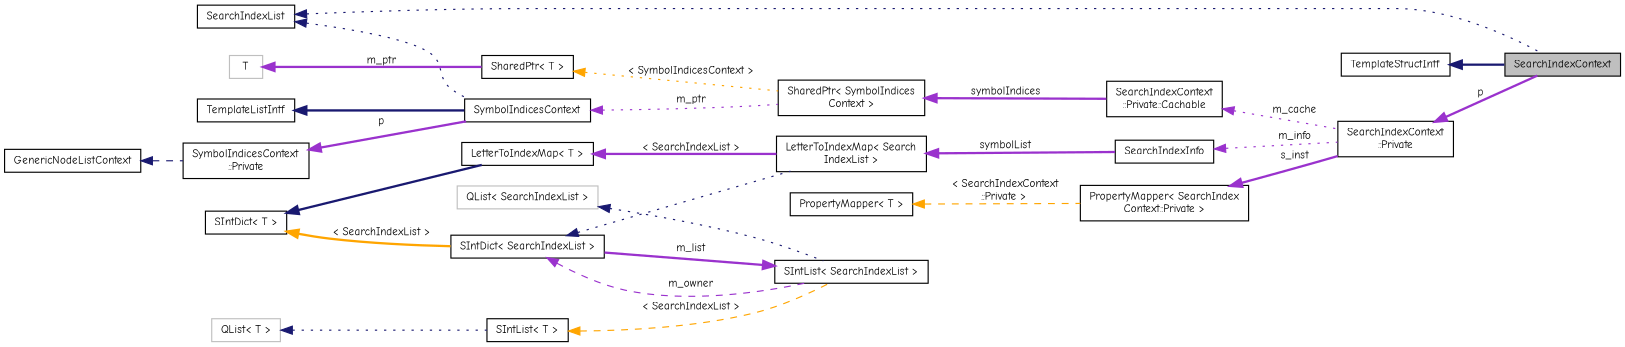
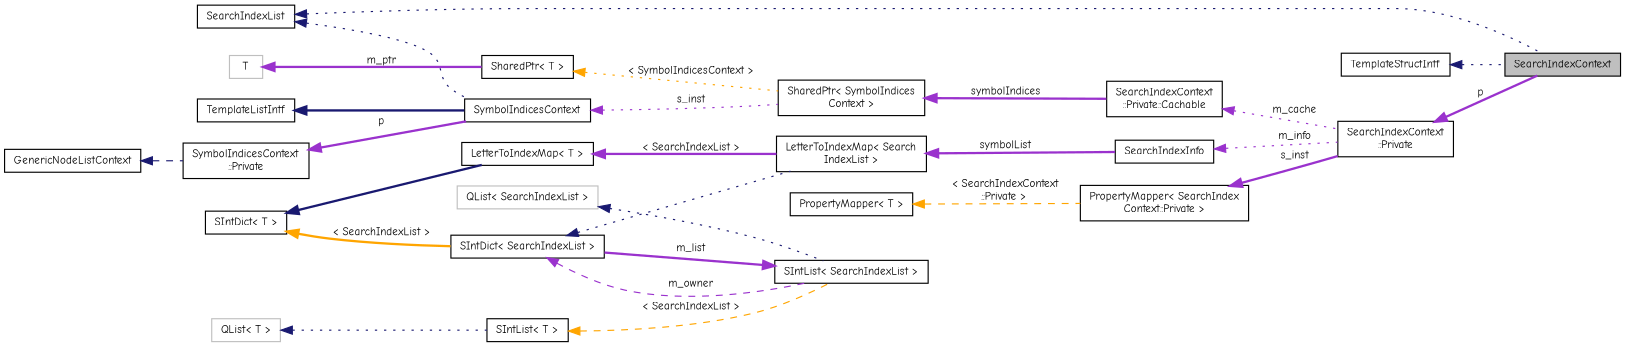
edge "SearchIndexContext" -> "TemplateStructIntf": style bold -> dotted
edge "SharedPtr< SymbolIndices Context >" -> "SymbolIndicesContext": label " m_ptr" -> " s_inst"
